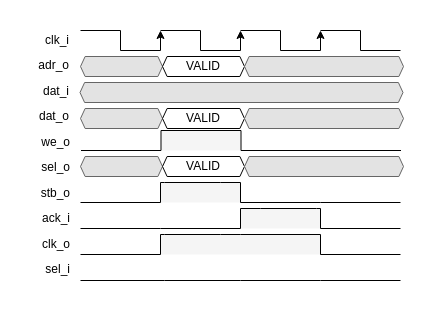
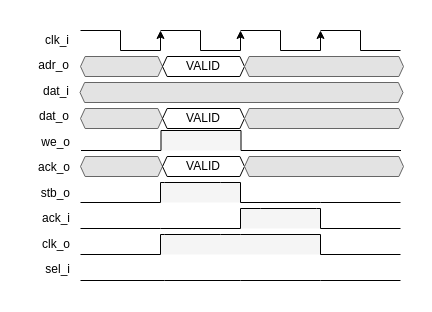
node "sel_o": label "sel_o" -> "ack_o"
